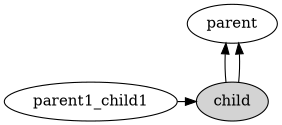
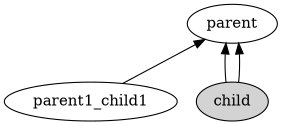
edge "parent1_child1" -> "child": now "parent1_child1" -> "parent"
